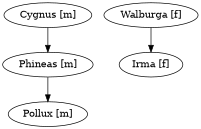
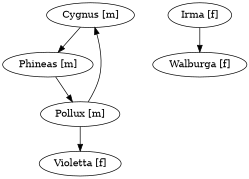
edge "Walburga [f]" -> "Irma [f]": reversed
edge "Pollux [m]" -> "Cygnus [m]": added
node "Violetta [f]": added
